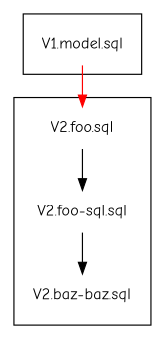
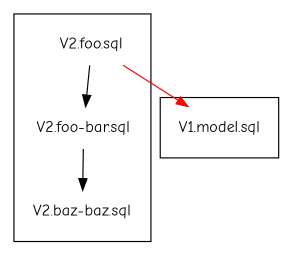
edge "V1.model.sql" -> "V2.foo.sql": reversed
node "V2.foo-sql.sql": label "V2.foo-sql.sql" -> "V2.foo-bar.sql"
